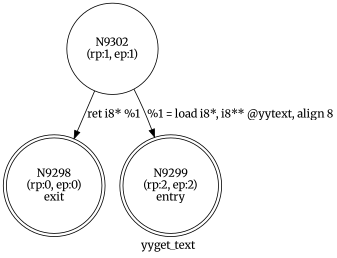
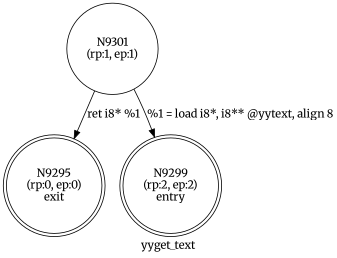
node "N9302 (rp:1, ep:1)": label "N9302 (rp:1, ep:1)" -> "N9301 (rp:1, ep:1)"
node "N9298 (rp:0, ep:0) exit": label "N9298 (rp:0, ep:0) exit" -> "N9295 (rp:0, ep:0) exit"
